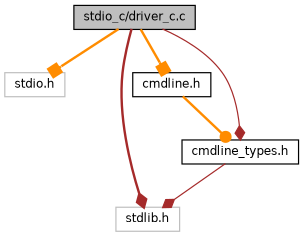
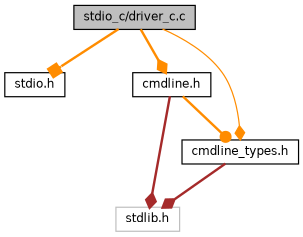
edge "stdio_c/driver_c.c" -> "cmdline.h": arrowhead box -> diamond
edge "stdio_c/driver_c.c" -> "cmdline_types.h": color brown -> darkorange
node "stdio.h": color grey75 -> black
edge "stdio_c/driver_c.c" -> "stdlib.h": now "cmdline.h" -> "stdlib.h"
edge "cmdline_types.h" -> "stdlib.h": style solid -> bold
